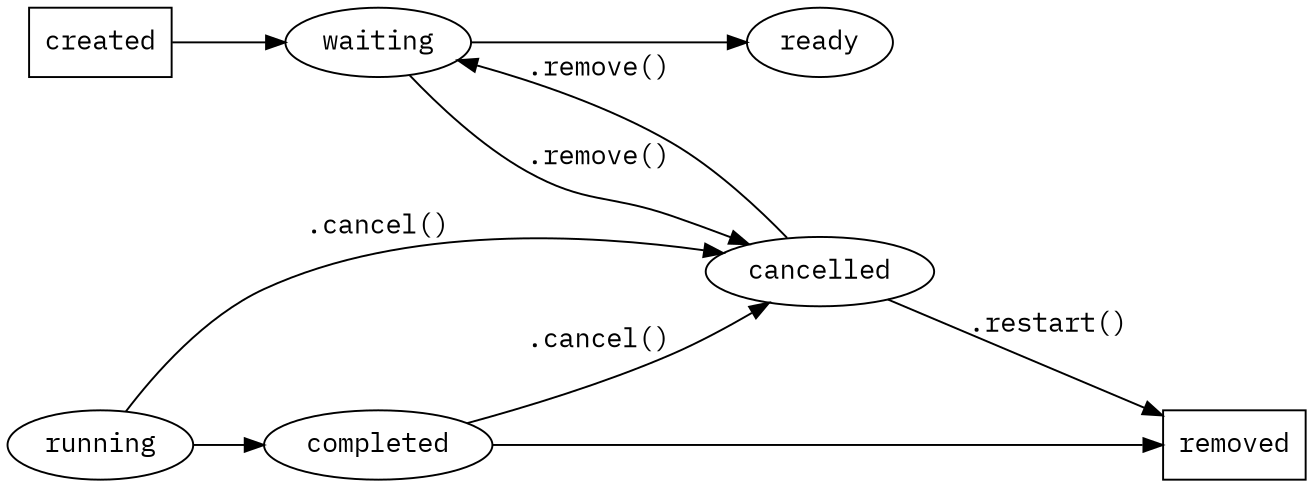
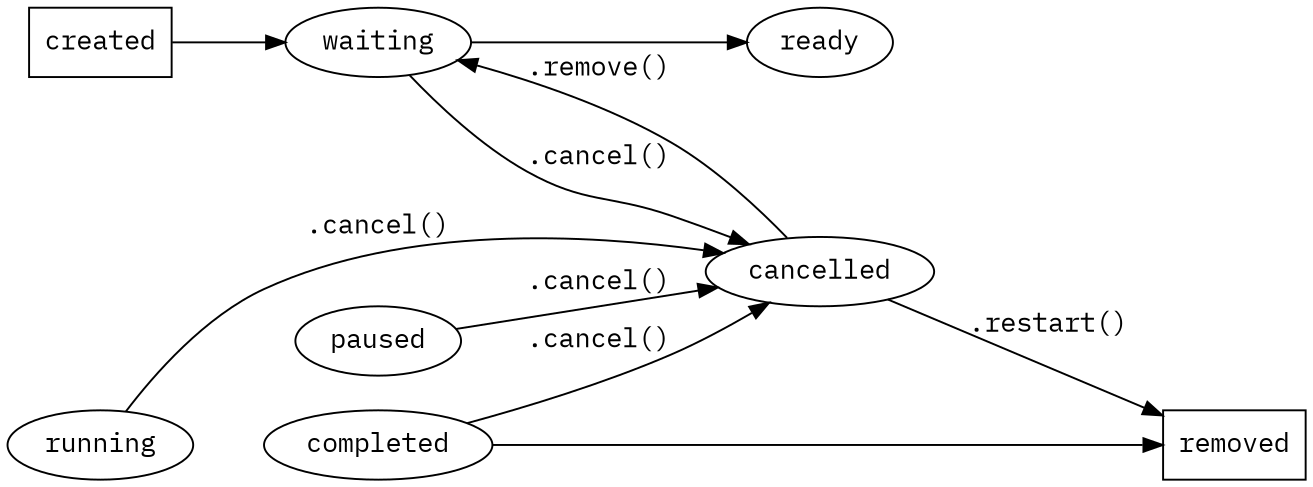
edge "waiting" -> "cancelled": label ".remove()" -> ".cancel()"
node "paused": added
edge "running" -> "completed": removed
